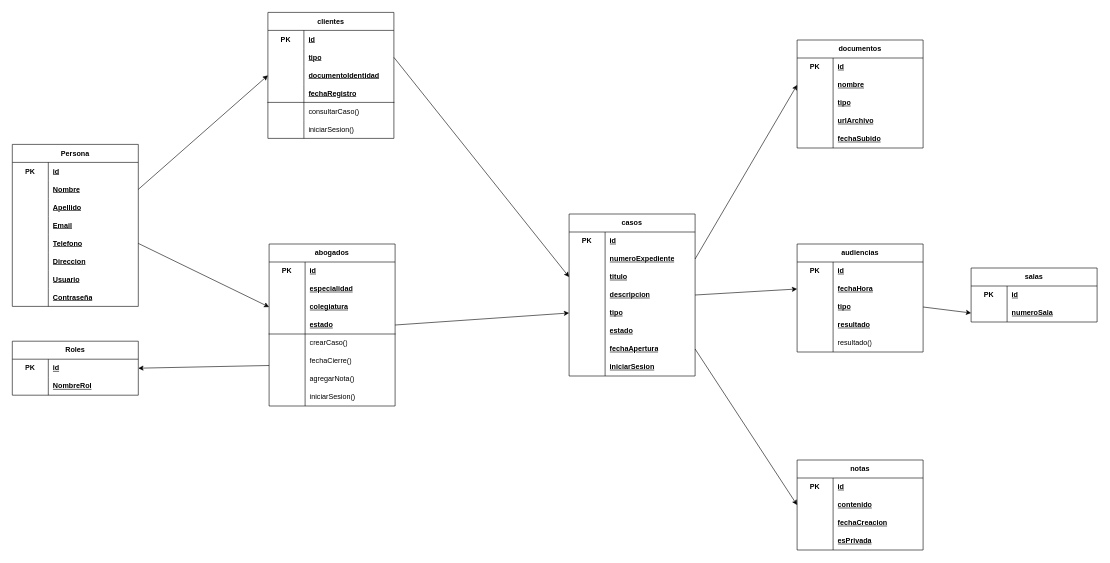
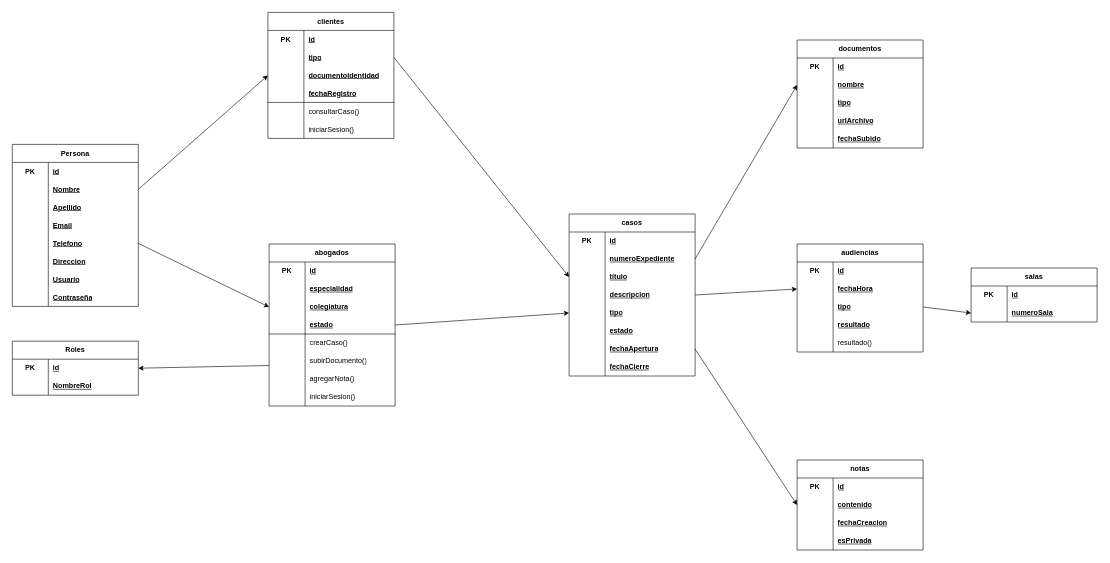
node "fechaCierre()": label "fechaCierre()" -> "subirDocumento()"
node "iniciarSesion": label "iniciarSesion" -> "fechaCierre"
